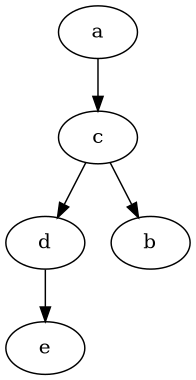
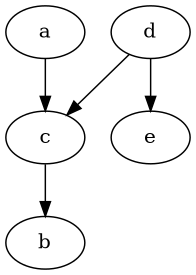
edge "c" -> "d": reversed
